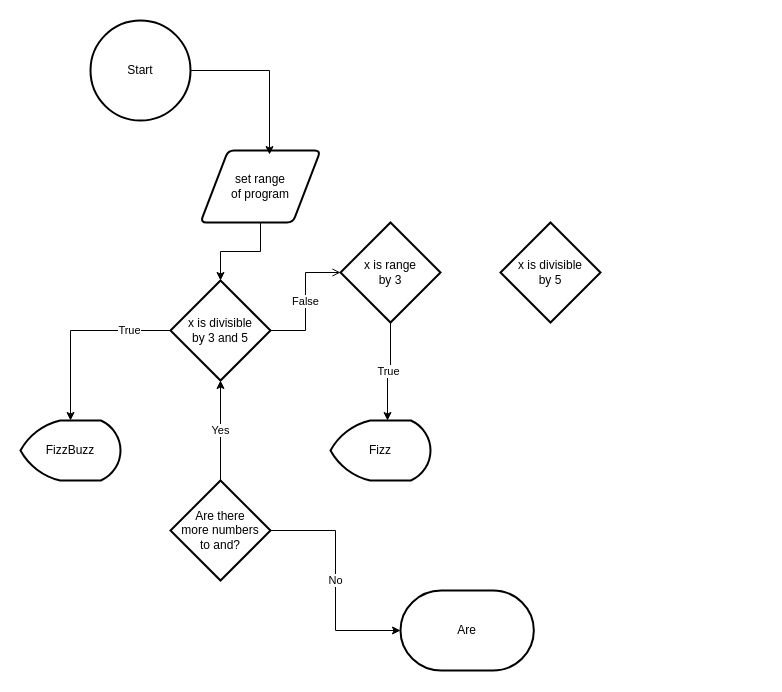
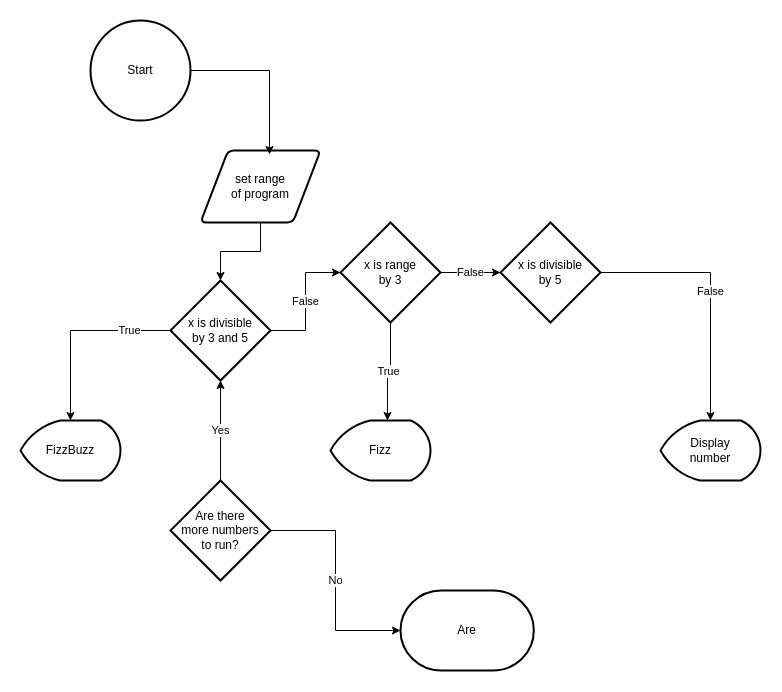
edge "x is divisible by 3 and 5" -> "x is range by 3": arrowhead open -> classic
edge "x is range by 3" -> "x is divisible by 5": added, label "False"
edge "x is divisible by 5" -> "Display number": added, label "False"
node "Display number": added
node "Are there more numbers to and?": label "Are there more numbers to and?" -> "Are there more numbers to run?"
